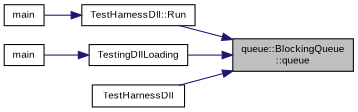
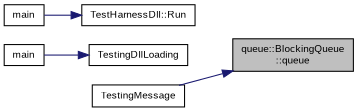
edge "TestHarnessDll::Run" -> "queue::BlockingQueue ::queue": removed
edge "TestingDllLoading" -> "queue::BlockingQueue ::queue": removed
node "TestHarnessDll": label "TestHarnessDll" -> "TestingMessage"
